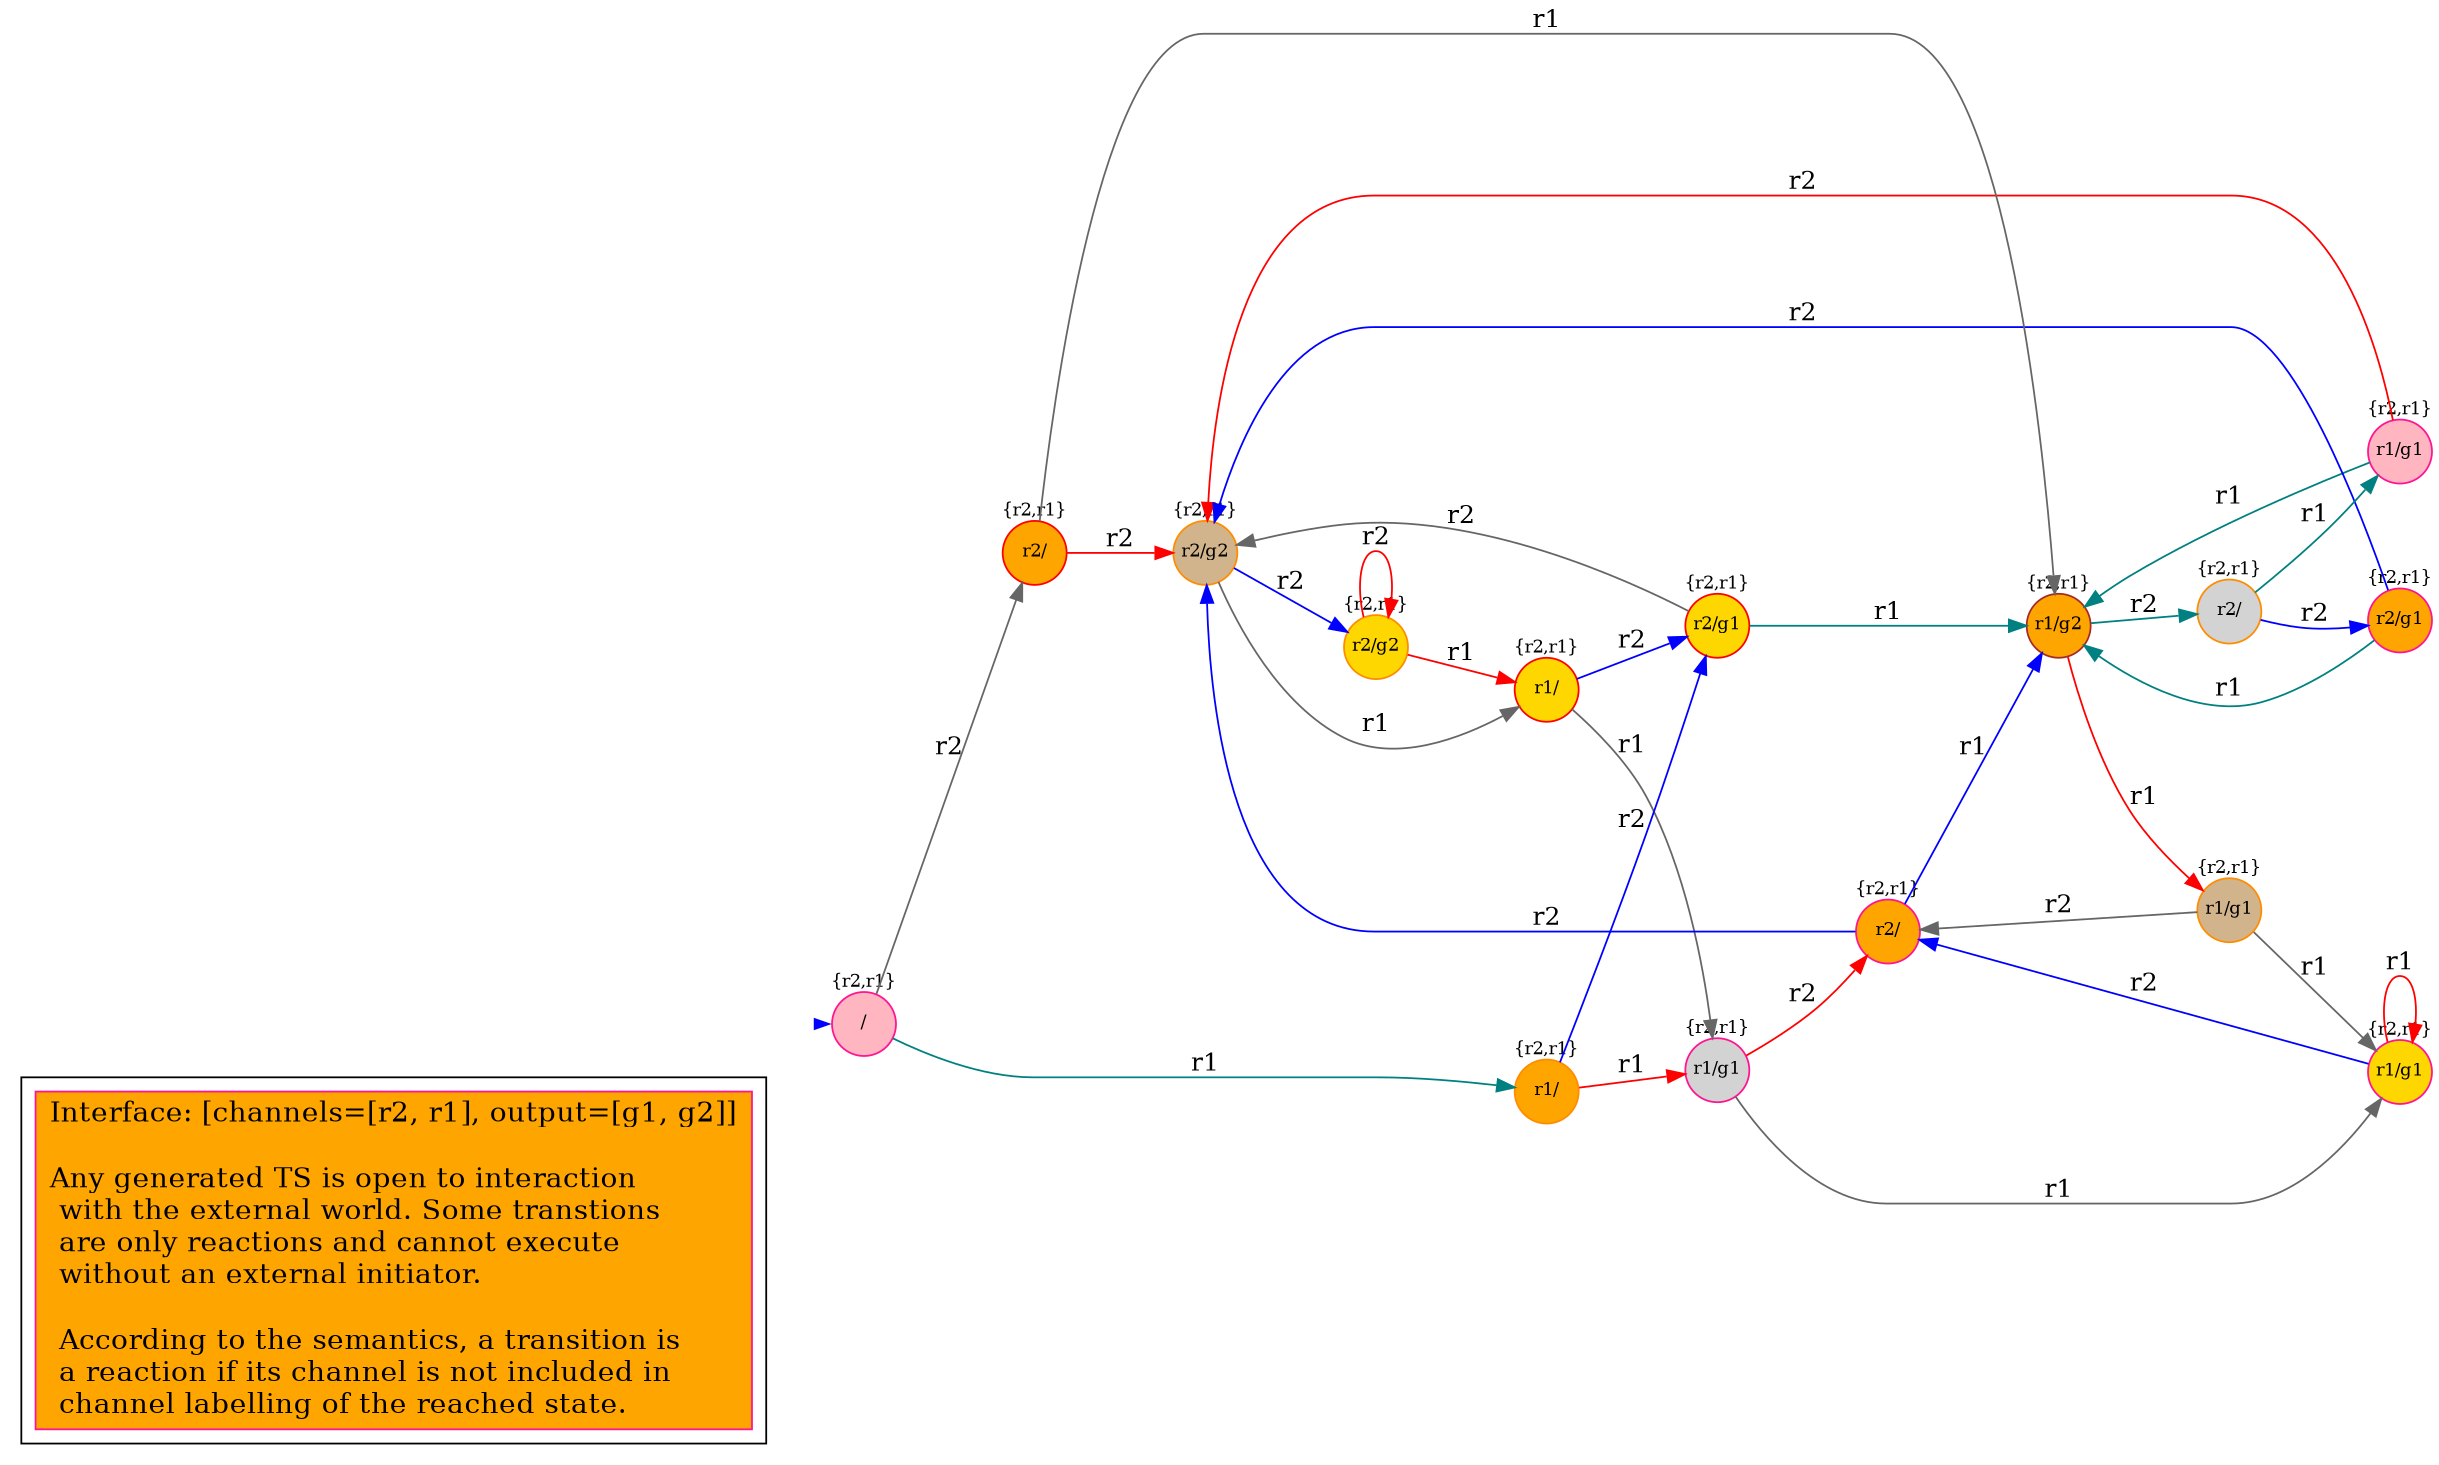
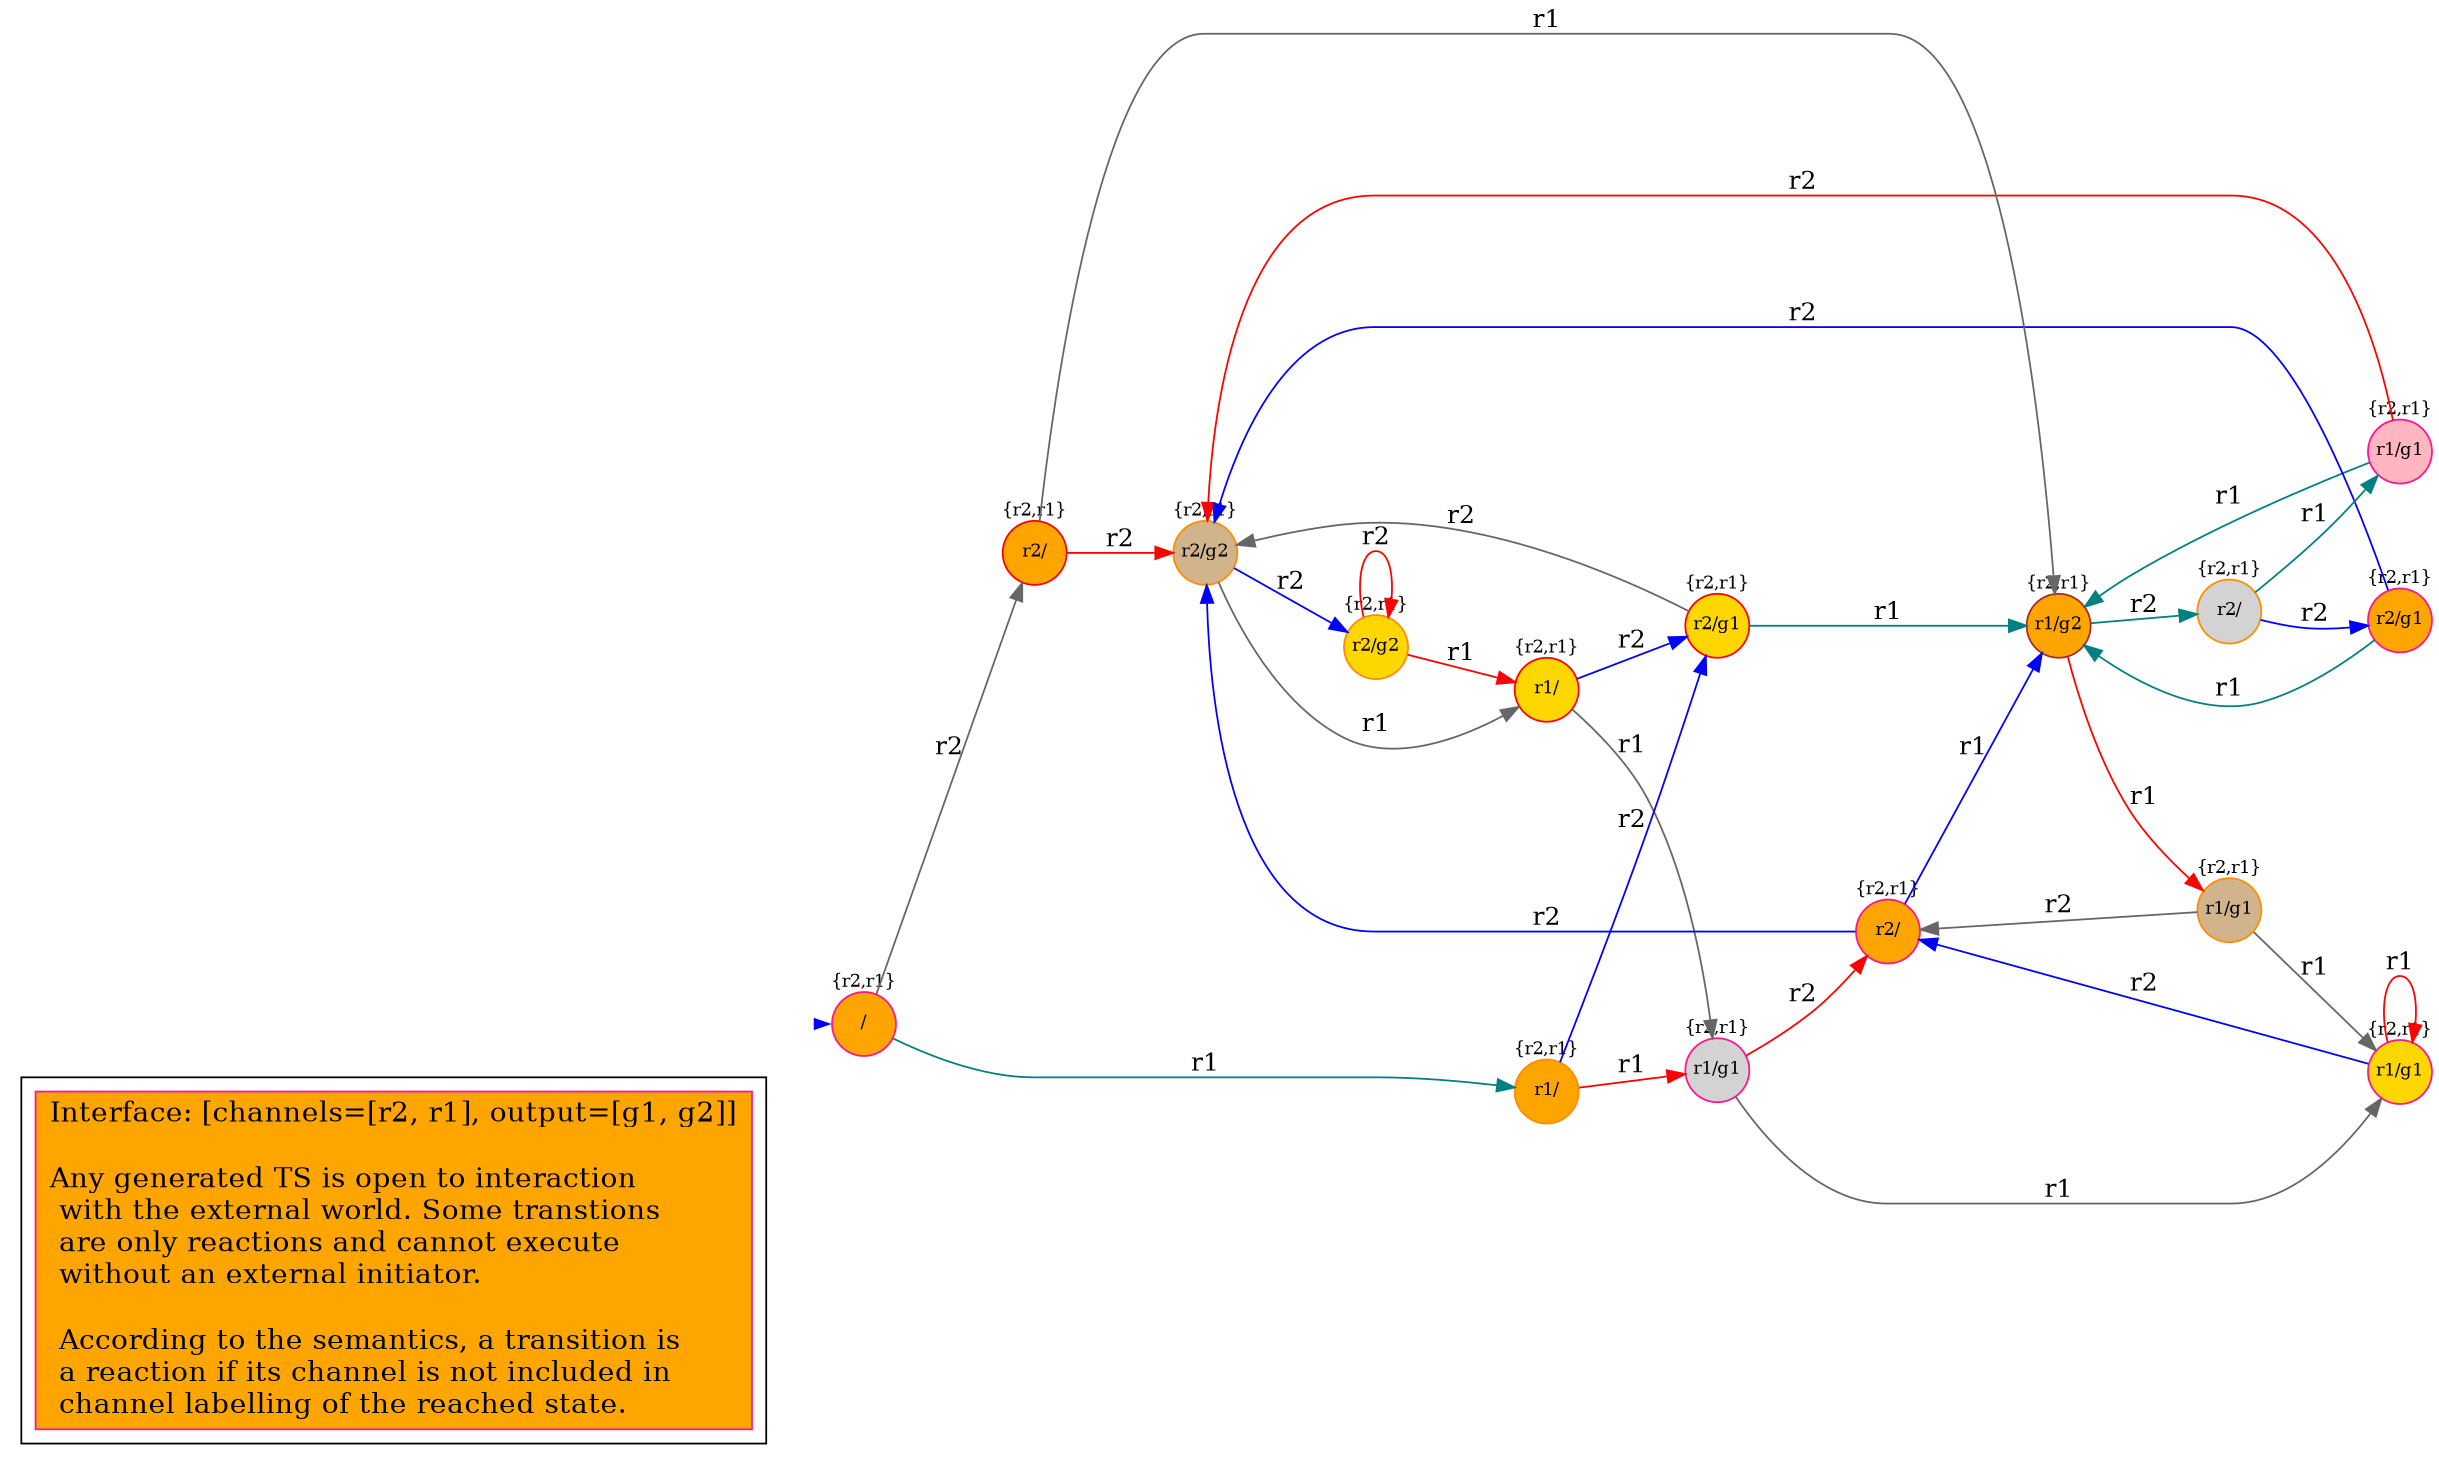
node "{r2,r1} /": fillcolor lightpink -> orange
